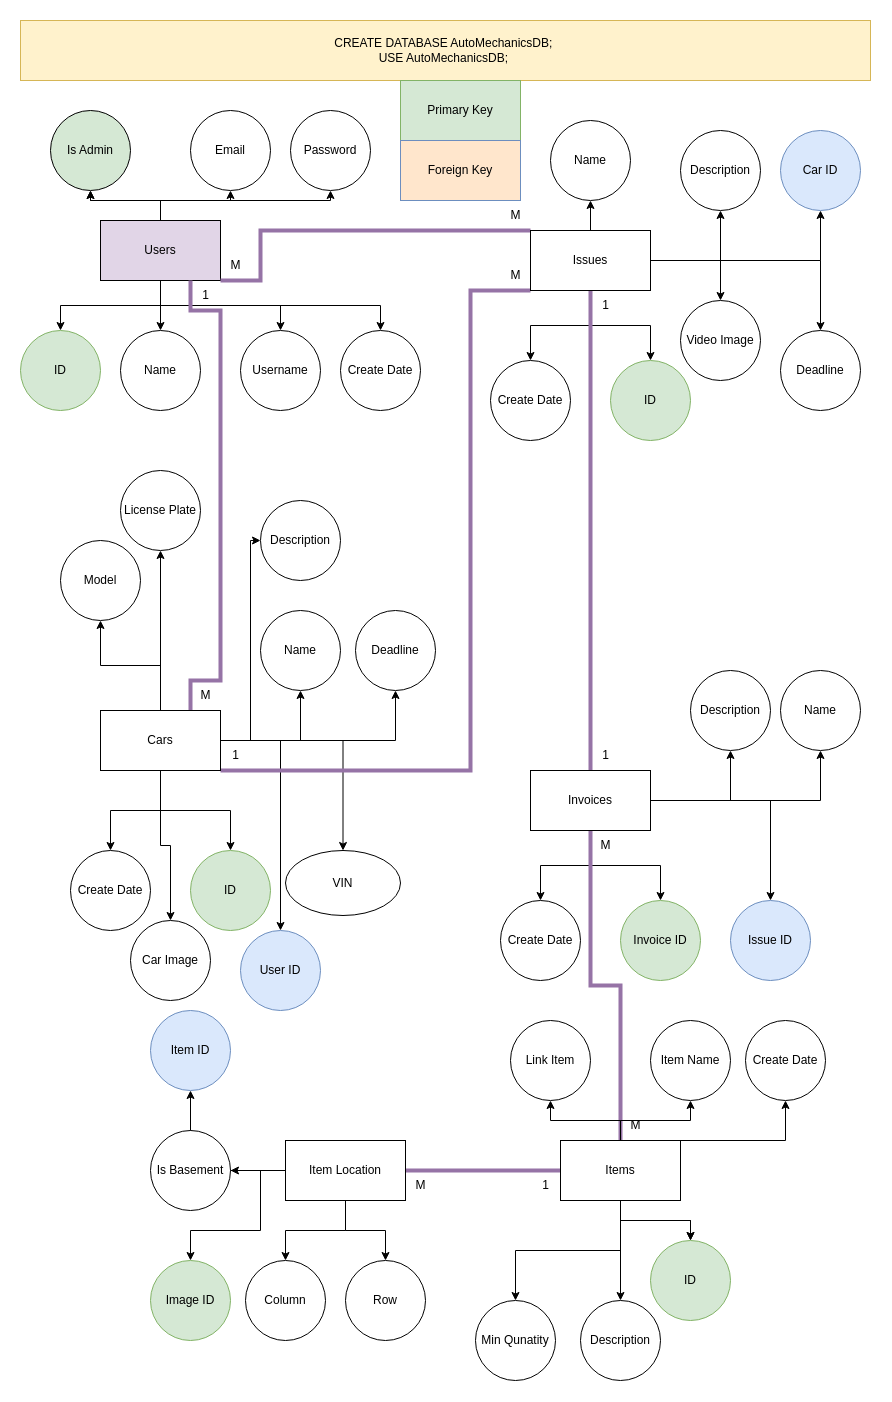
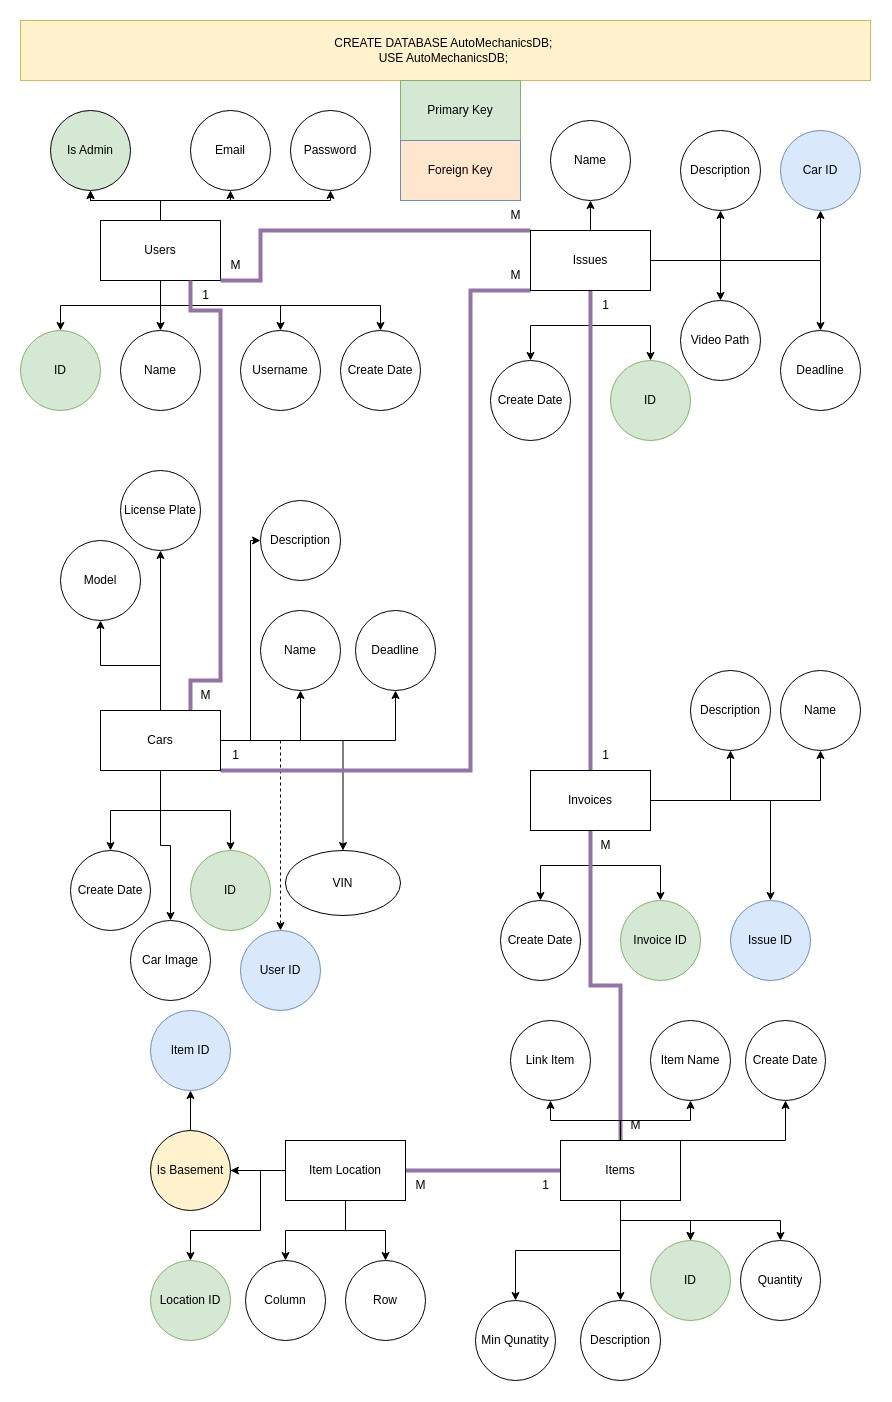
node "Users": fillcolor #e1d5e7 -> #ffffff
node "Video Image": label "Video Image" -> "Video Path"
edge "Cars" -> "User ID": style solid -> dashed
node "Is Basement": fillcolor #ffffff -> #fff2cc
edge "Items" -> "Quantity": added
node "Quantity": added
node "Image ID": label "Image ID" -> "Location ID"
